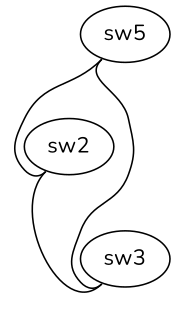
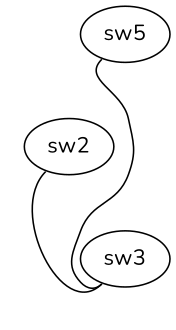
edge "sw5" -- "sw2": removed
